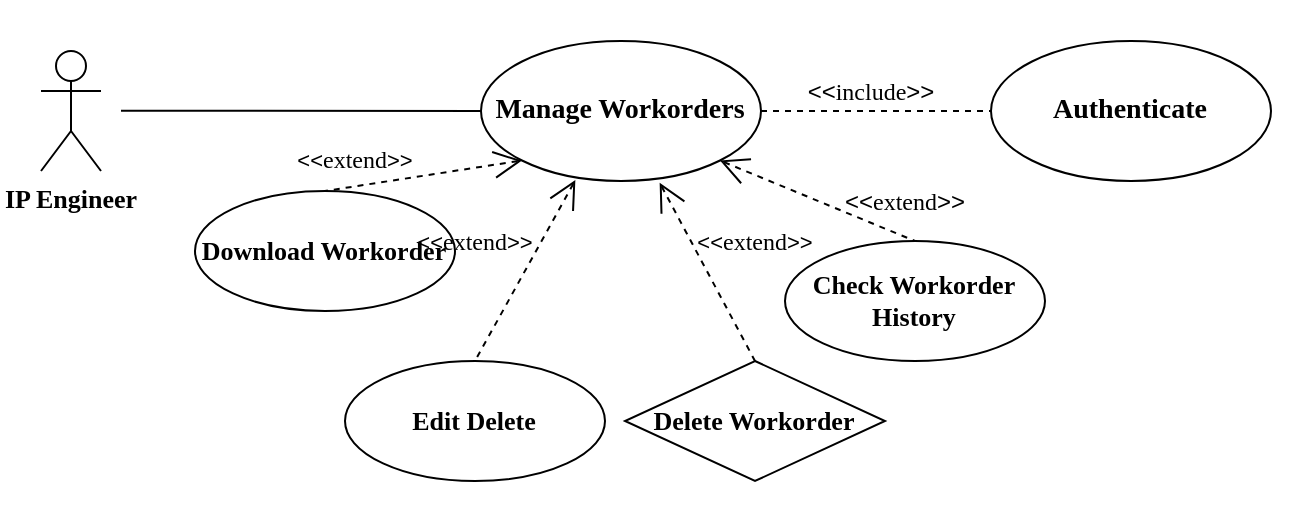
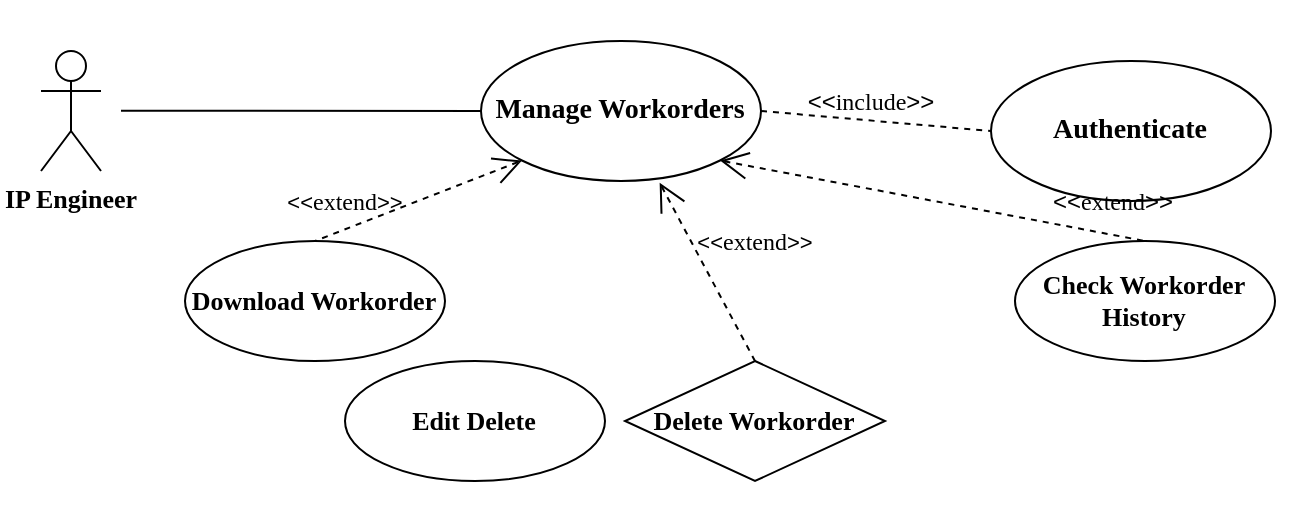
node "Authenticate": moved (1131, 111) -> (1131, 131)
node "Download Workorder": moved (325, 251) -> (315, 301)
edge "Edit Delete" -> "Manage Workorders": removed, label "<<extend>>"
node "Check Workorder History": moved (915, 301) -> (1145, 301)
